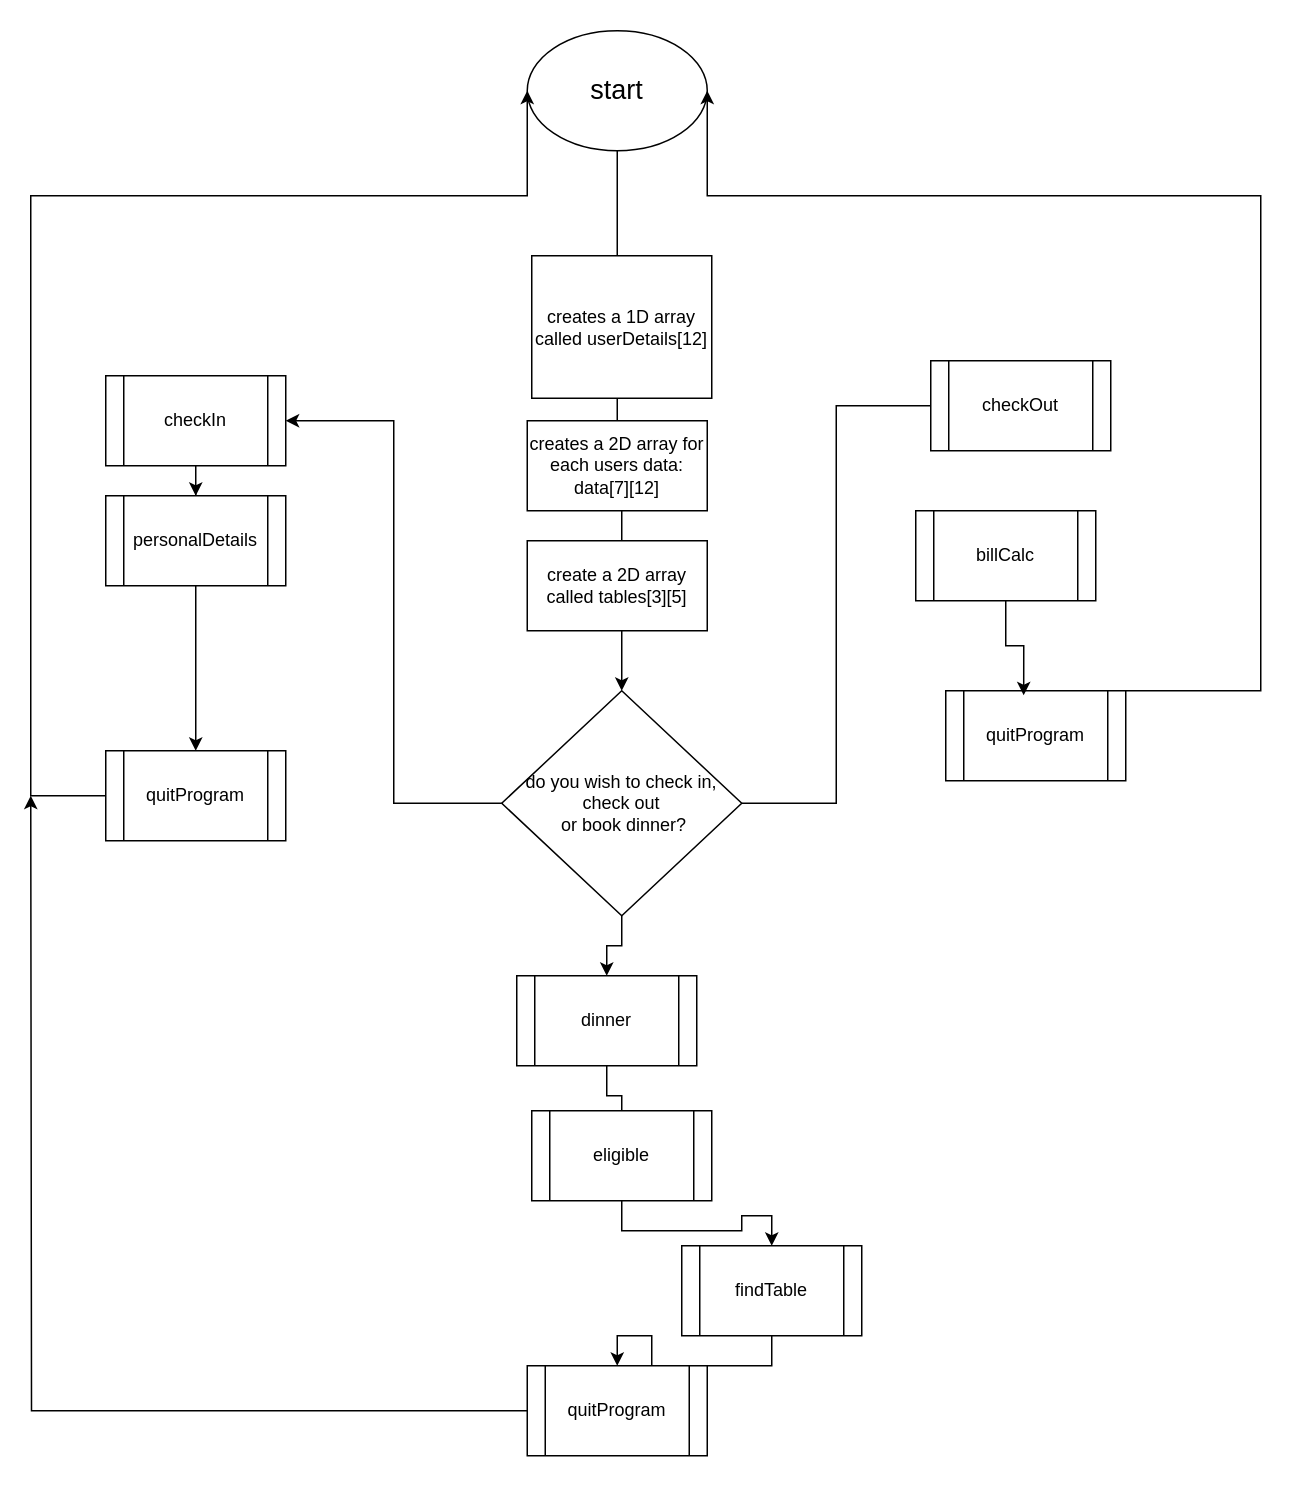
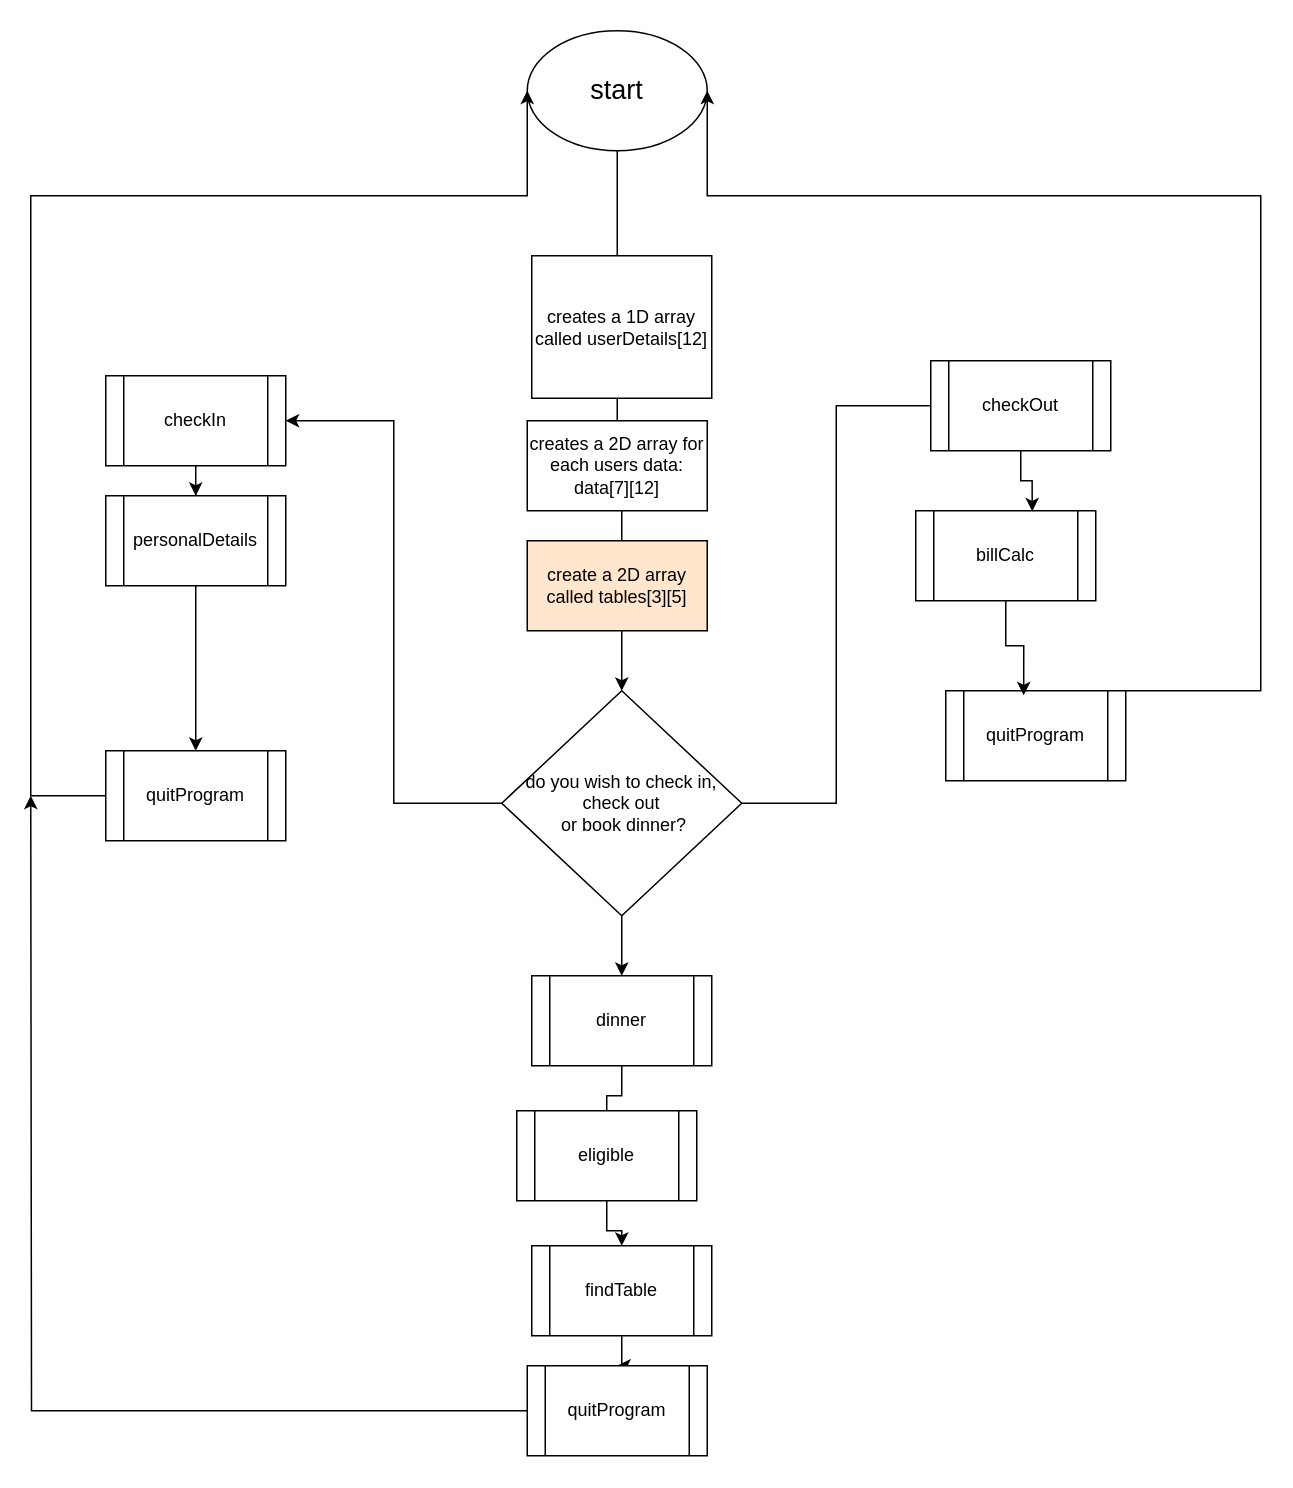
edge "checkOut" -> "billCalc": added
node "create a 2D array called tables[3][5]": fillcolor #ffffff -> #ffe6cc
node "dinner": moved (607, 1021) -> (622, 1021)
node "eligible": moved (622, 1156) -> (607, 1156)
node "findTable": moved (772, 1291) -> (622, 1291)
